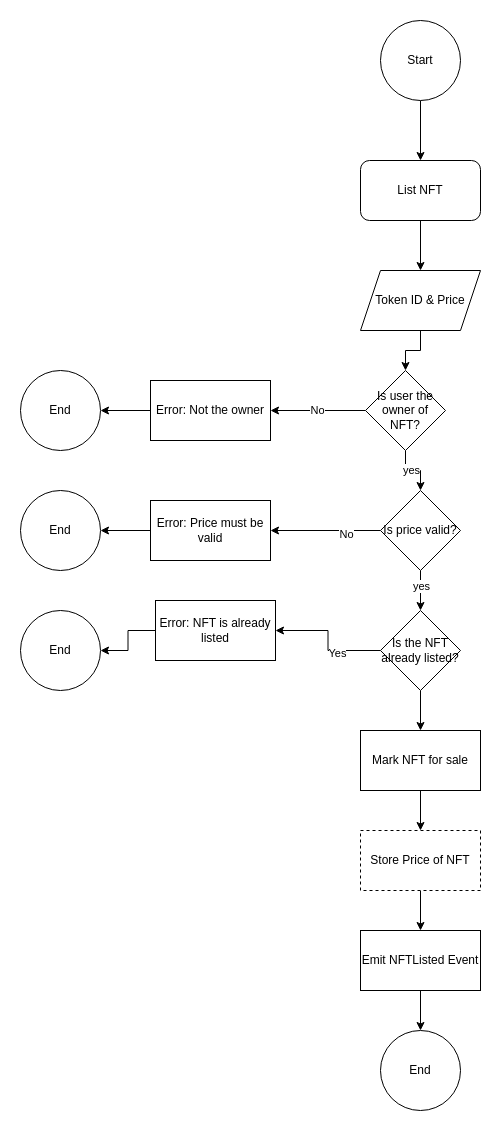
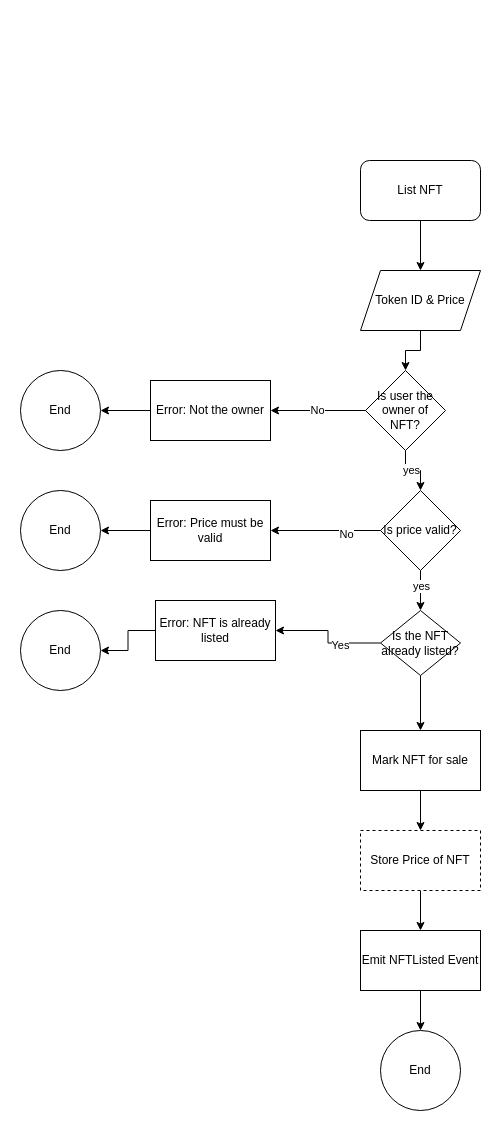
node "Start": removed
edge "Start" -> "List NFT": removed
node "Is the NFT already listed?": size 80x80 -> 80x65
